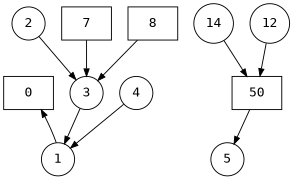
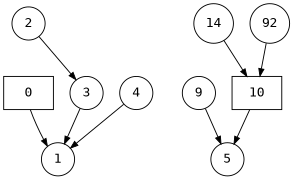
node "7": removed
node "8": removed
node "12": label "12" -> "92"
node "9": added
node "50": label "50" -> "10"
edge "1" -> "0": reversed
